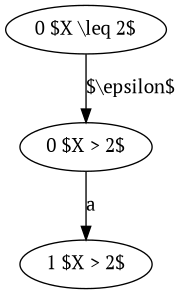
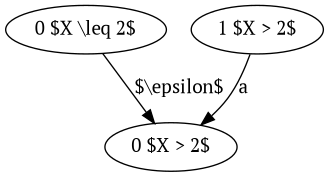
edge "0 $X > 2$" -> "1 $X > 2$": reversed
